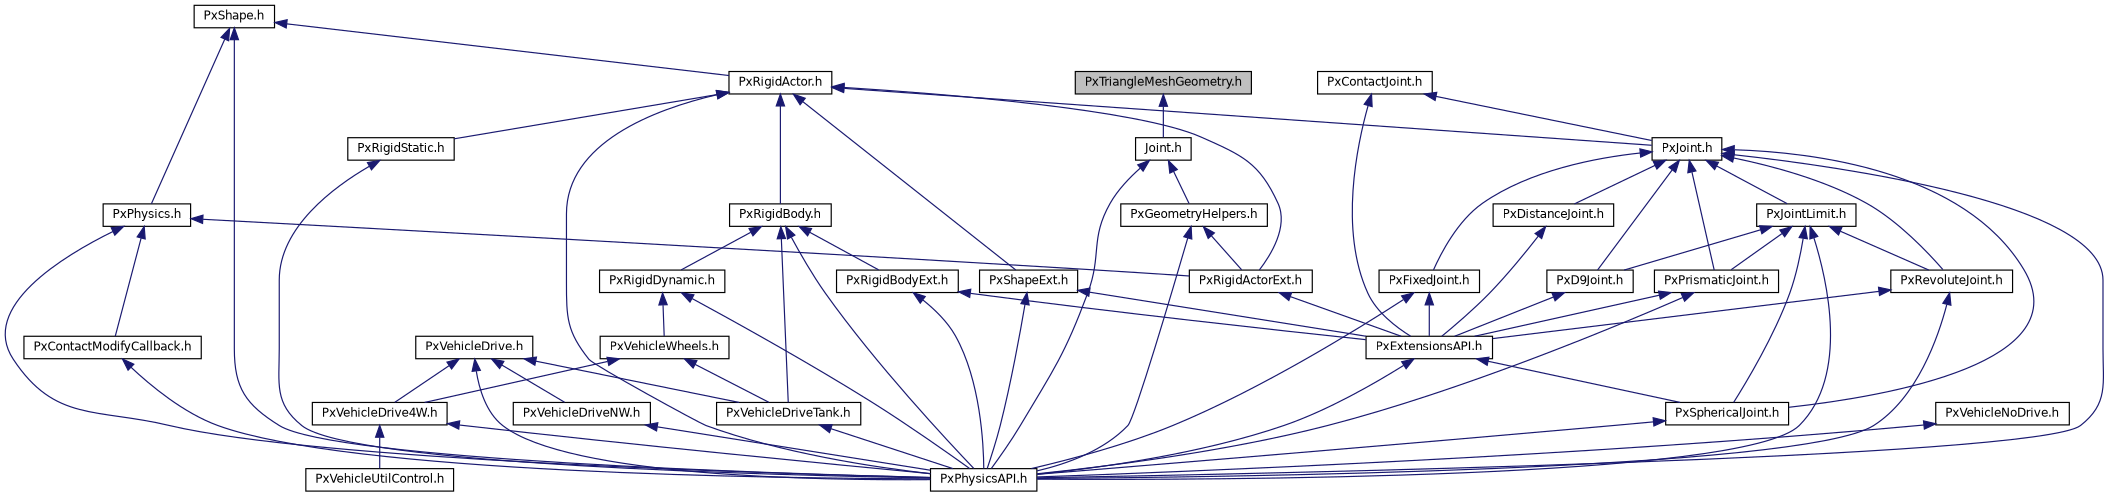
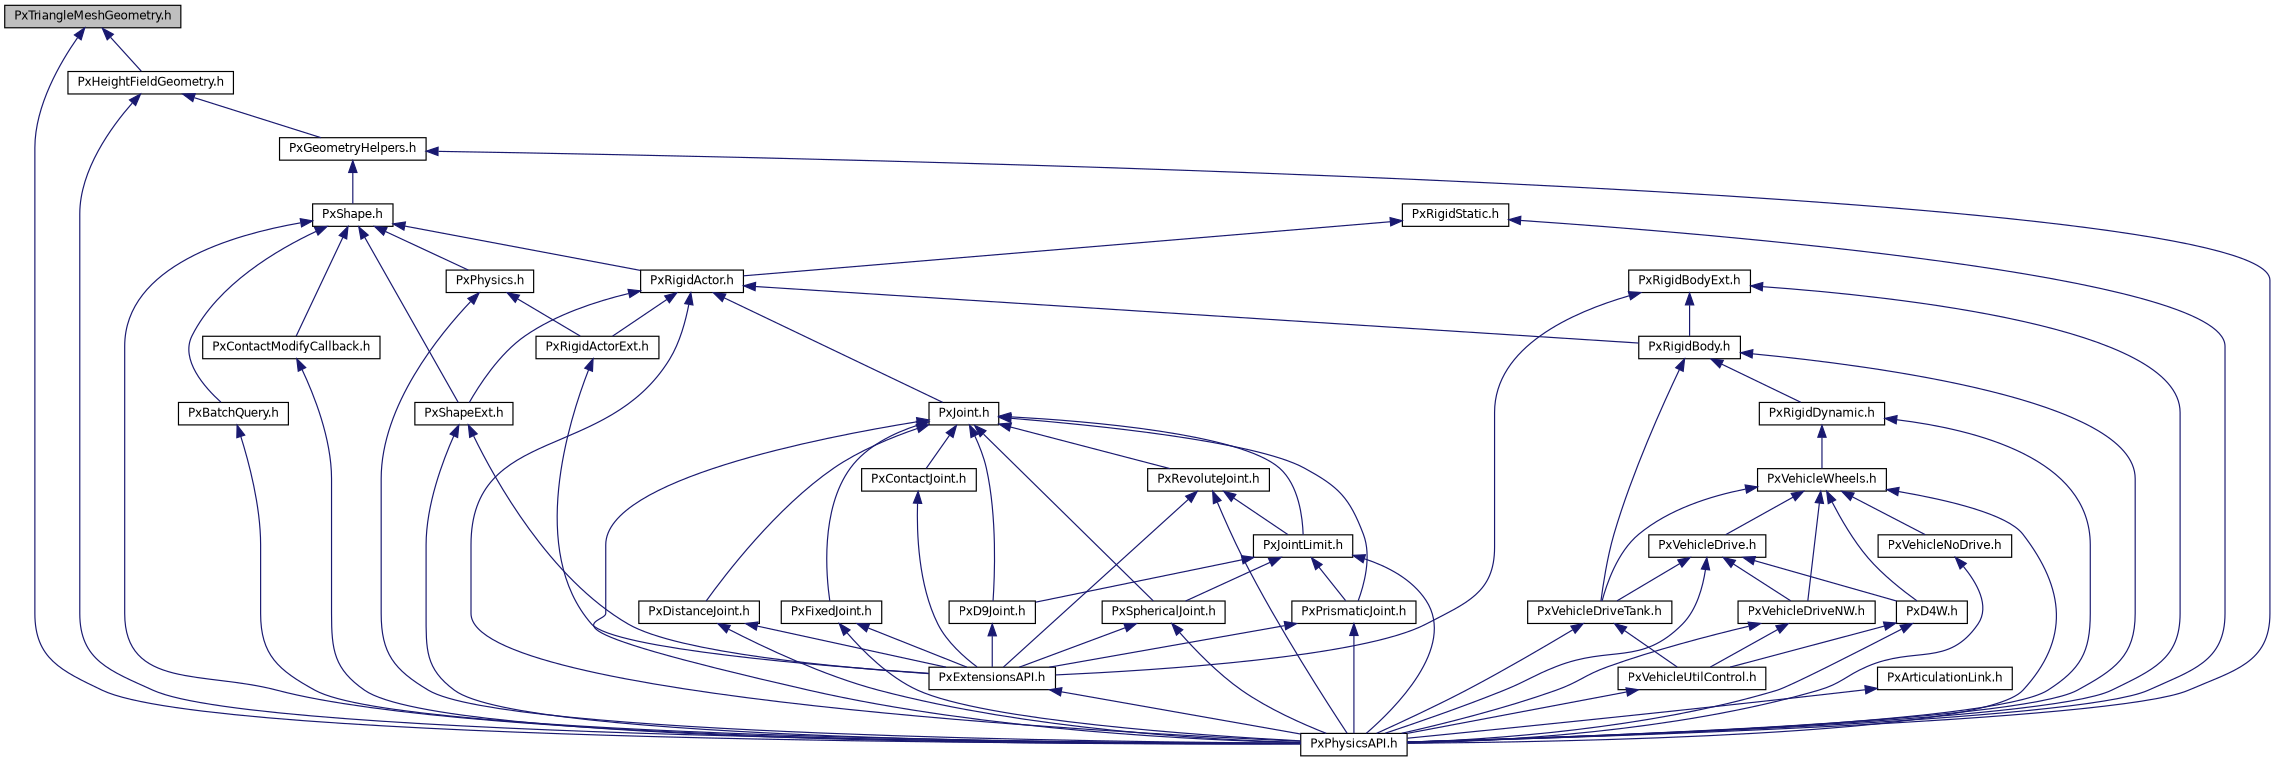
edge "PxRigidStatic.h" -> "PxRigidActor.h": reversed
edge "PxJoint.h" -> "PxContactJoint.h": reversed
node "Joint.h": label "Joint.h" -> "PxHeightFieldGeometry.h"
edge "PxRigidBodyExt.h" -> "PxRigidBody.h": reversed
edge "PxRevoluteJoint.h" -> "PxJointLimit.h": reversed
edge "PxRigidActorExt.h" -> "PxGeometryHelpers.h": now "PxShape.h" -> "PxGeometryHelpers.h"
edge "PxContactModifyCallback.h" -> "PxPhysics.h": now "PxContactModifyCallback.h" -> "PxShape.h"
edge "PxShapeExt.h" -> "PxShape.h": added
edge "PxSphericalJoint.h" -> "PxExtensionsAPI.h": reversed
node "PxBatchQuery.h": added
node "PxVehicleDrive4W.h": label "PxVehicleDrive4W.h" -> "PxD4W.h"
edge "PxVehicleDrive.h" -> "PxVehicleWheels.h": added
edge "PxVehicleNoDrive.h" -> "PxVehicleWheels.h": added
edge "PxVehicleDriveNW.h" -> "PxVehicleWheels.h": added
edge "PxVehicleUtilControl.h" -> "PxVehicleDriveTank.h": added
edge "PxVehicleUtilControl.h" -> "PxVehicleDriveNW.h": added
node "PxArticulationLink.h": added
edge "PxPhysicsAPI.h" -> "PxVehicleWheels.h": added
edge "PxPhysicsAPI.h" -> "PxDistanceJoint.h": added
edge "PxPhysicsAPI.h" -> "PxTriangleMeshGeometry.h": added
edge "PxPhysicsAPI.h" -> "PxVehicleUtilControl.h": added
